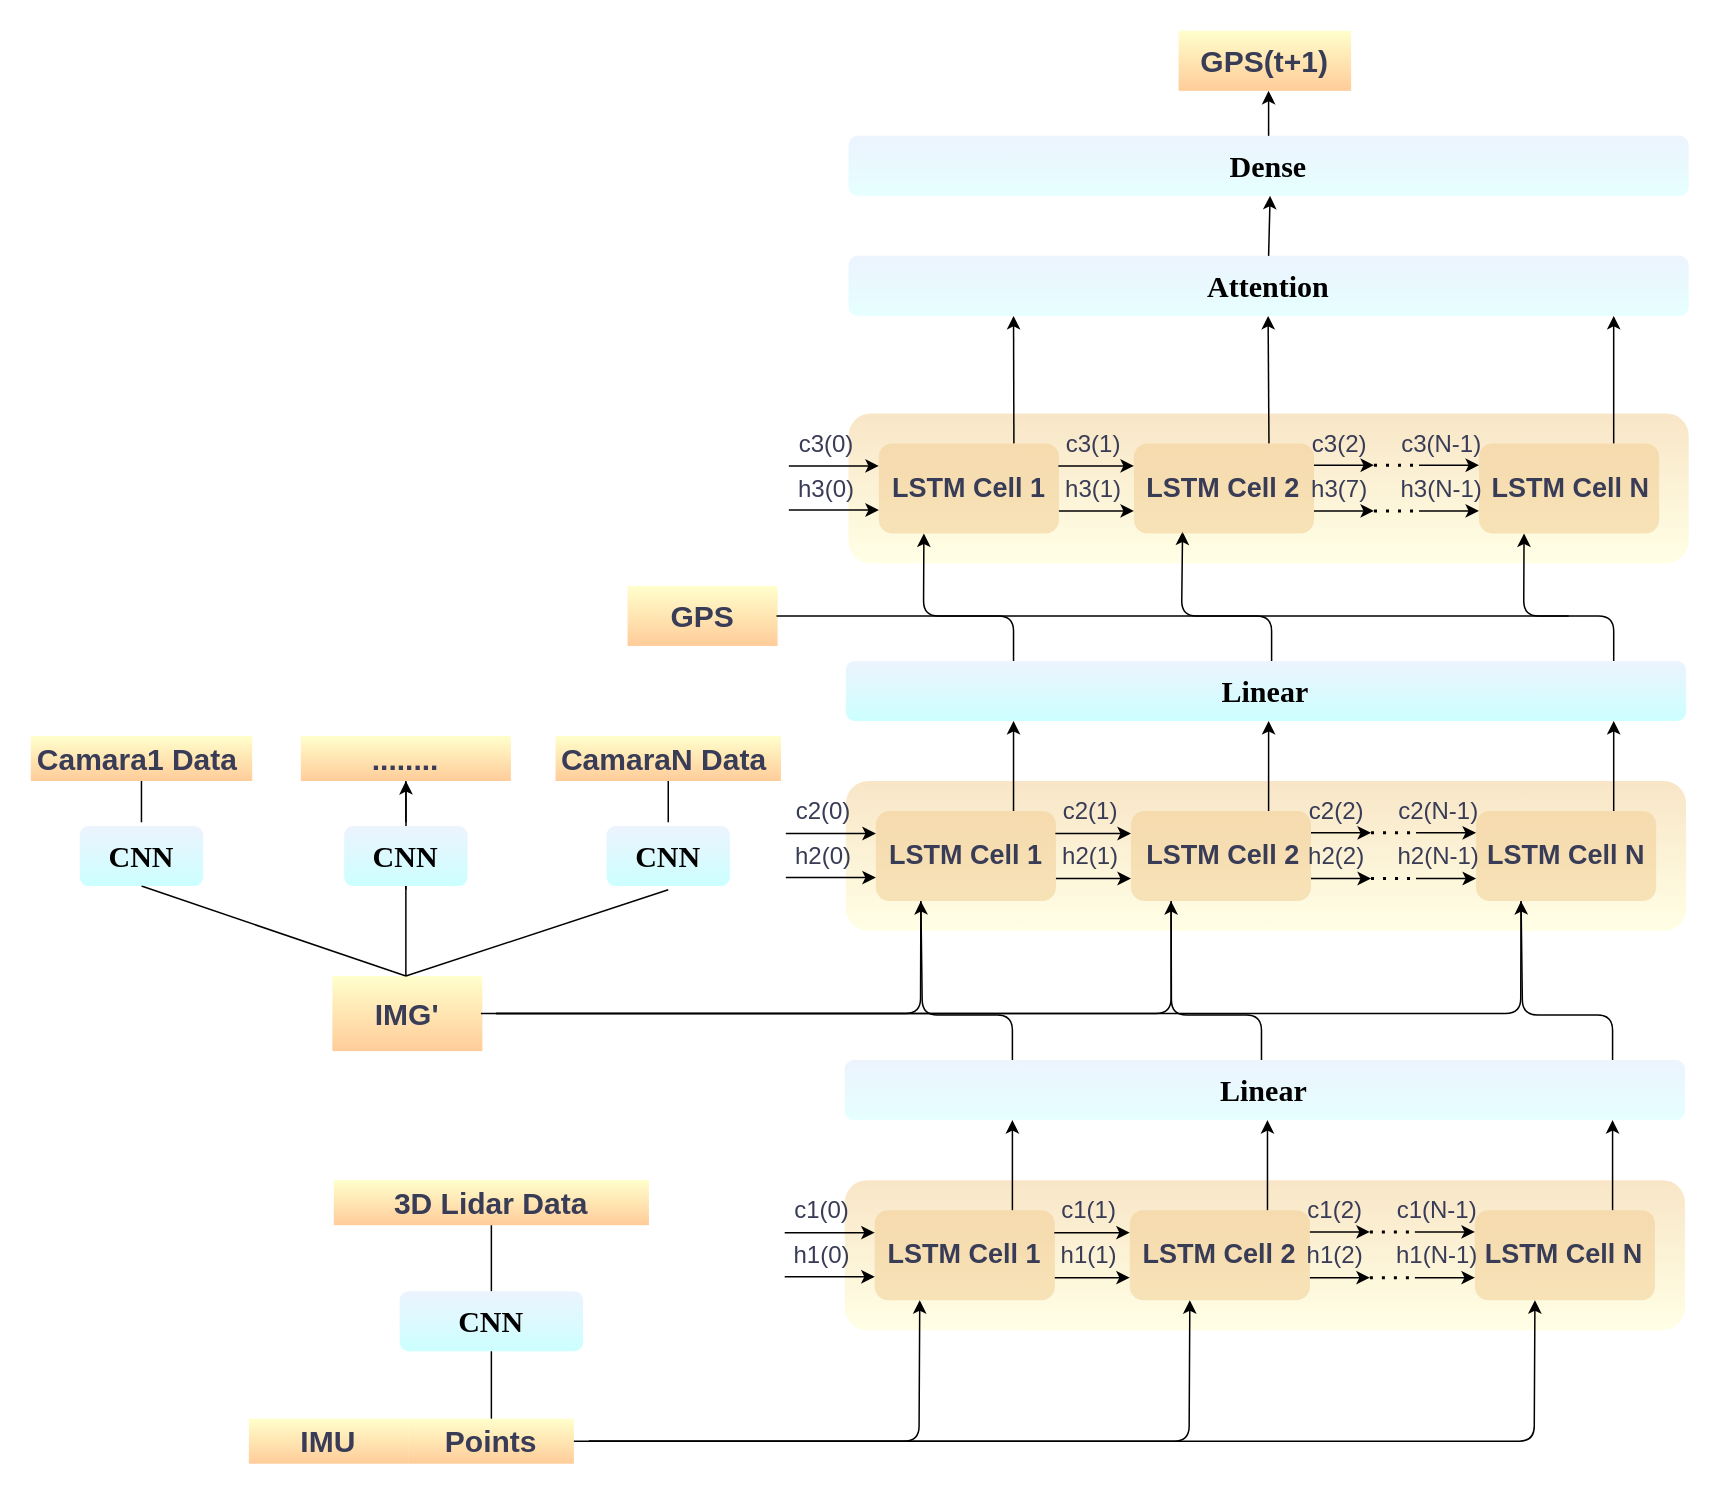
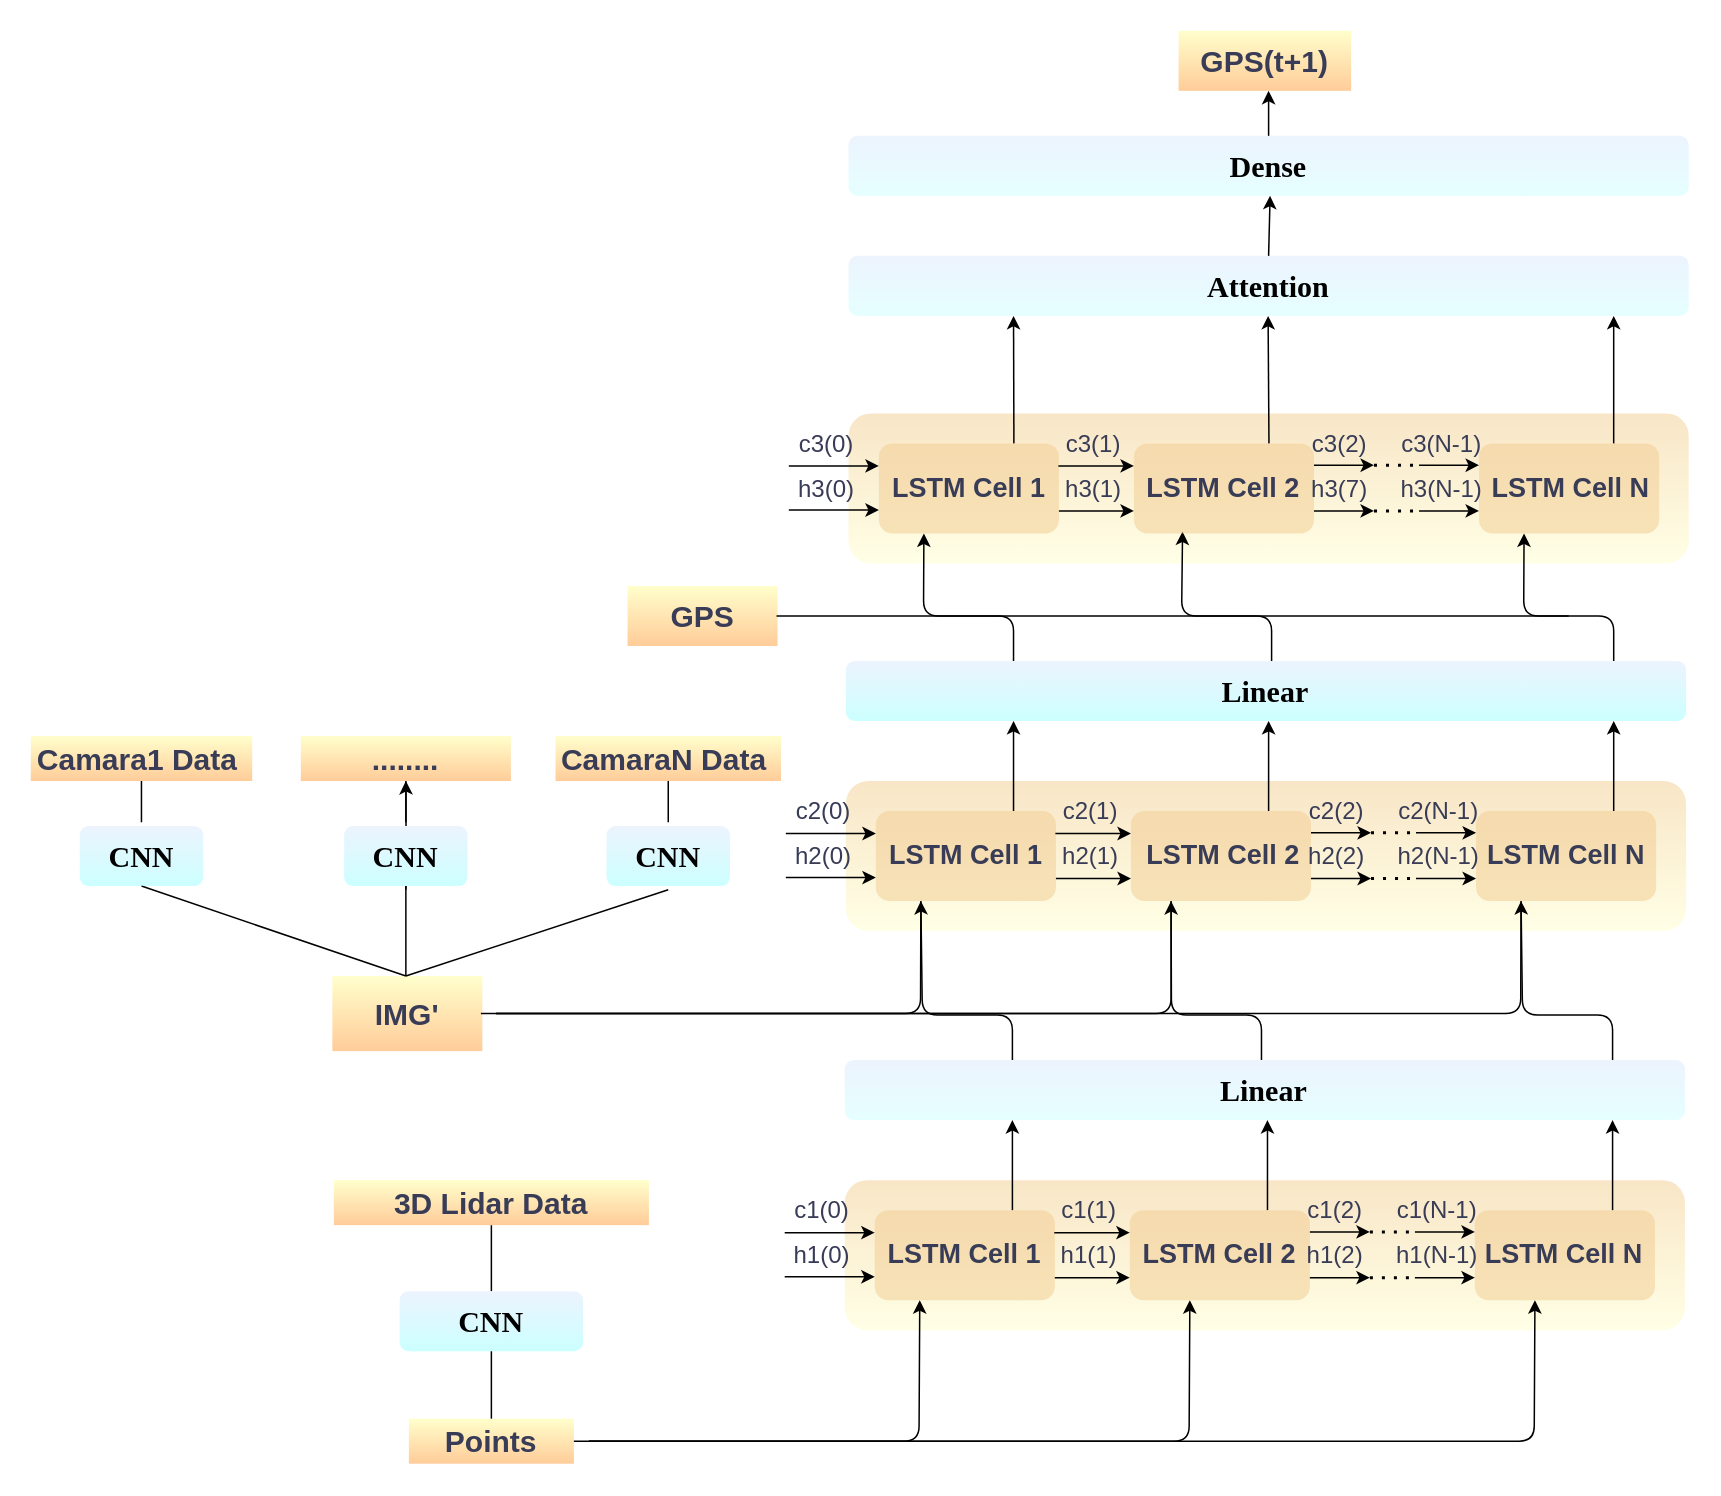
node "IMU": removed
